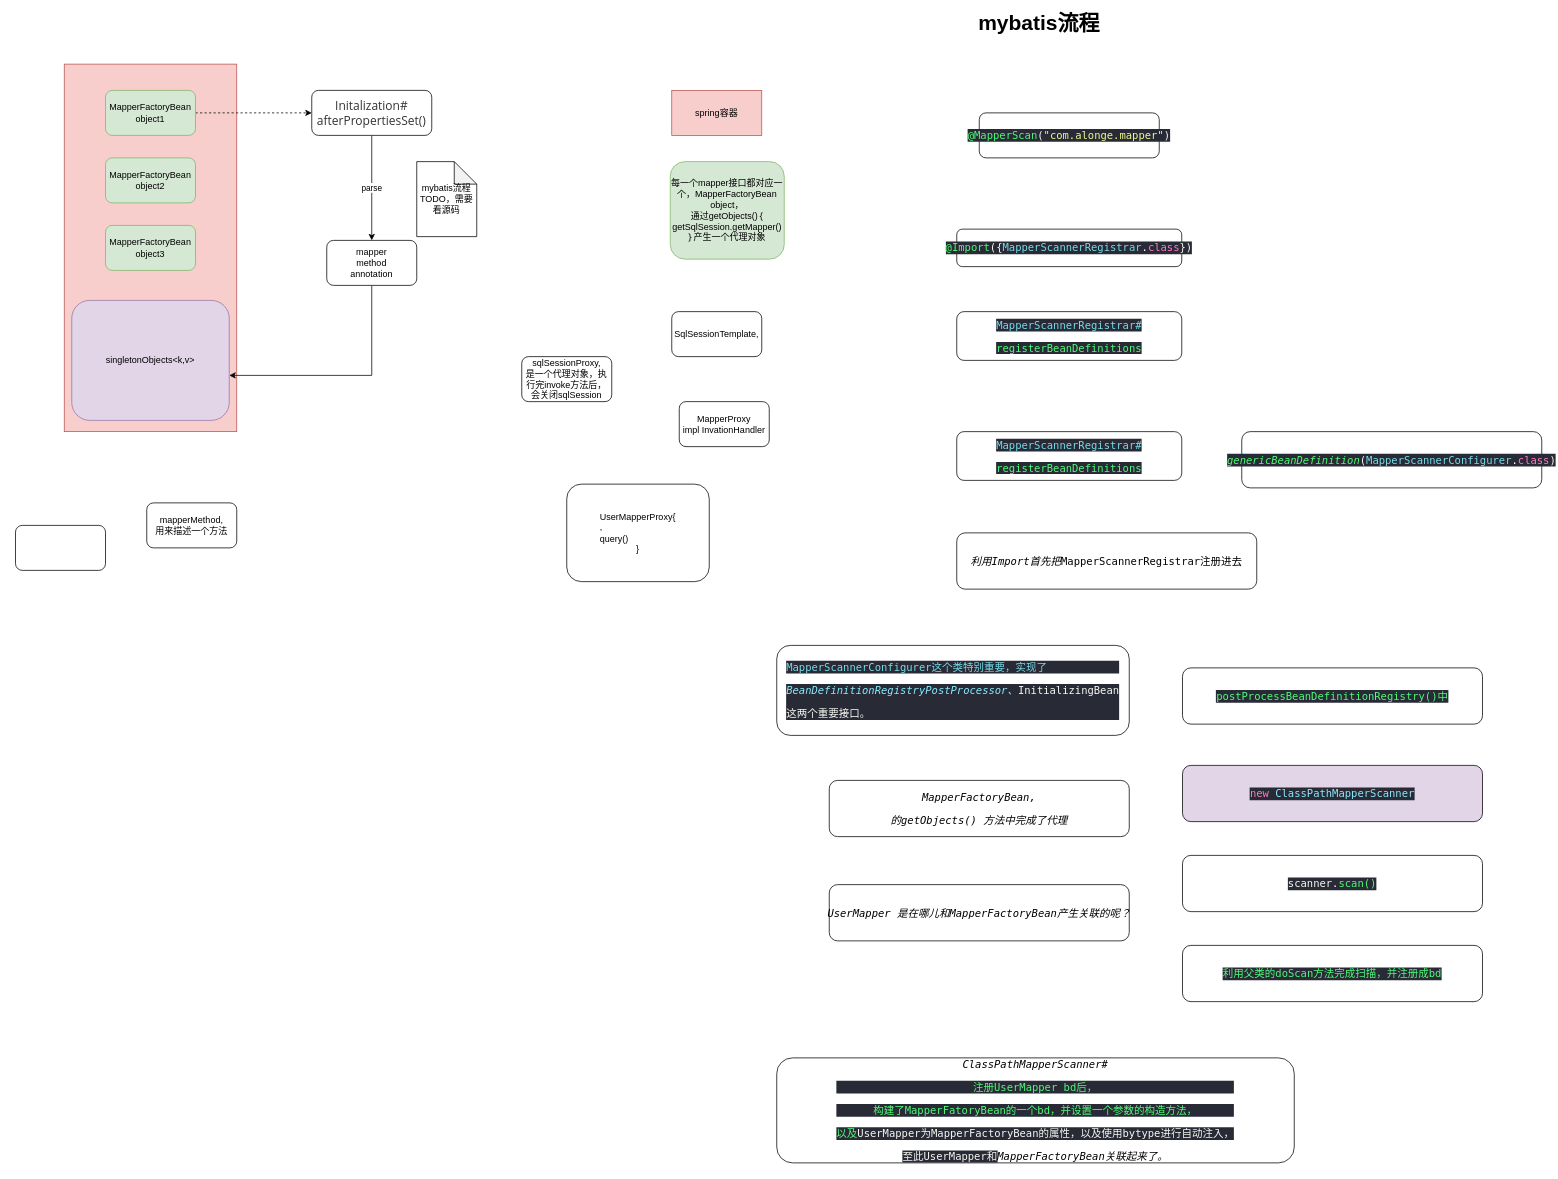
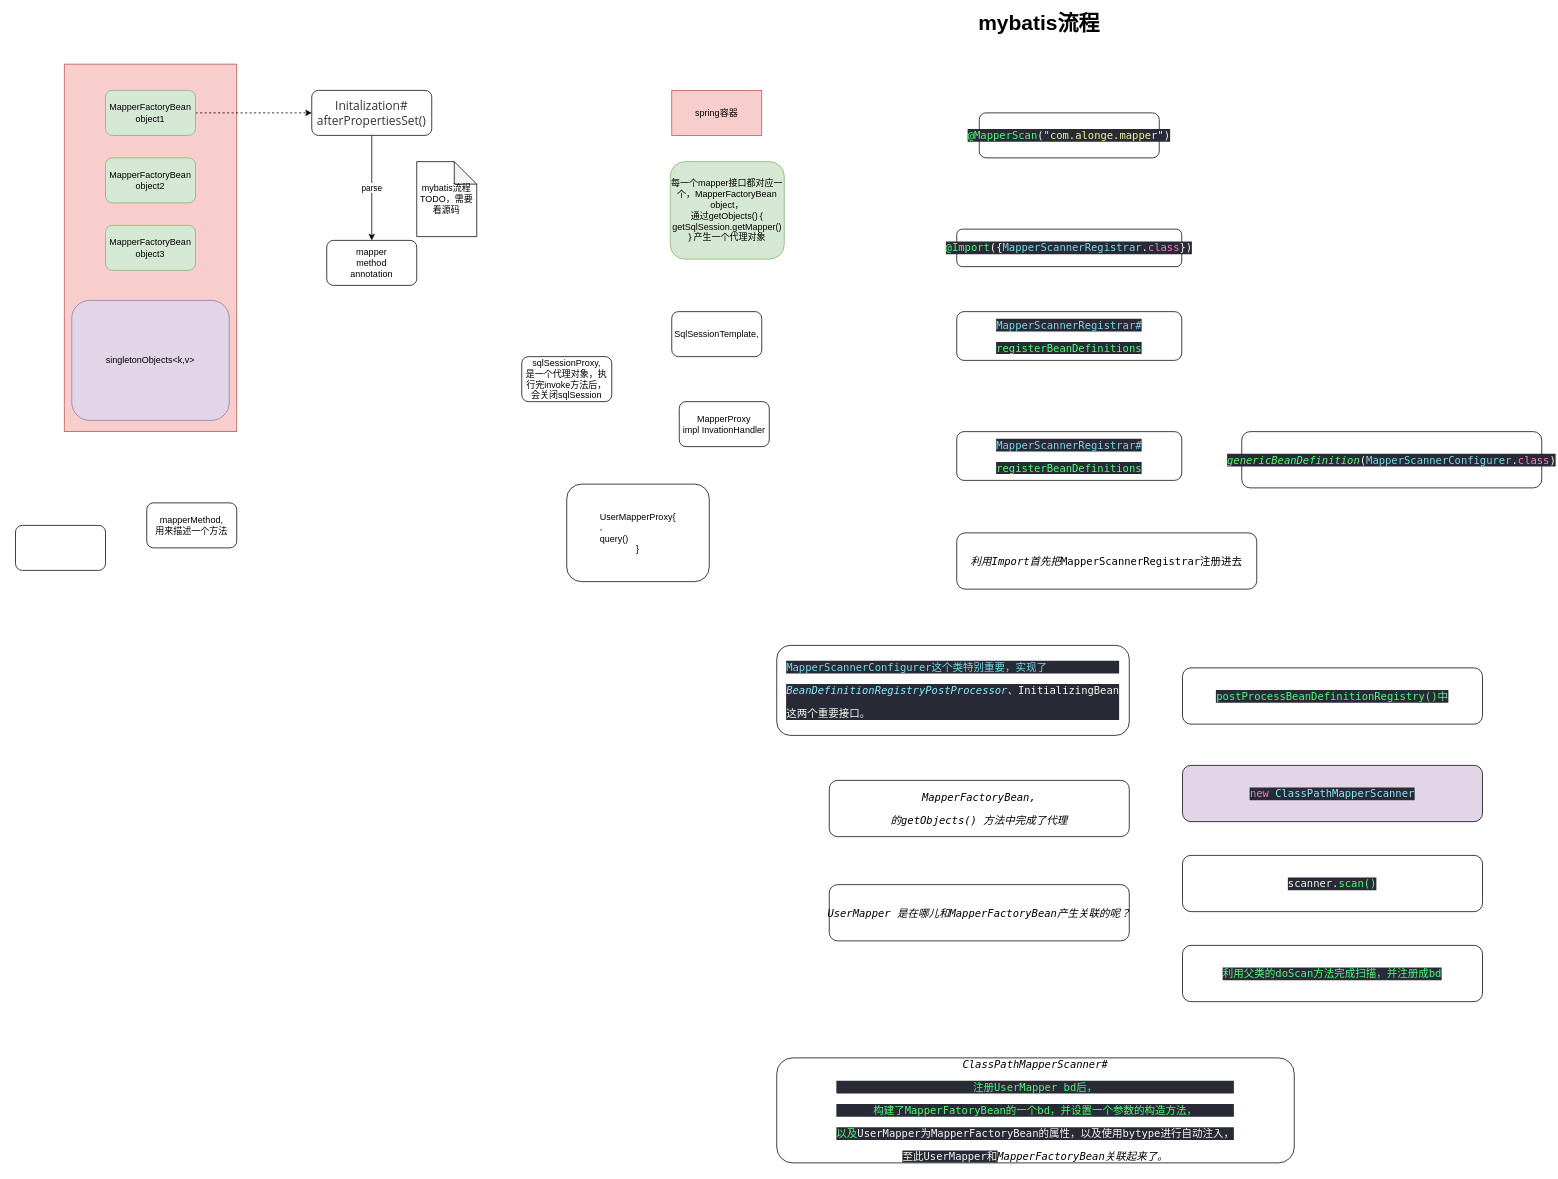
edge "mapper method annotation" -> "singletonObjects<k,v>": removed
